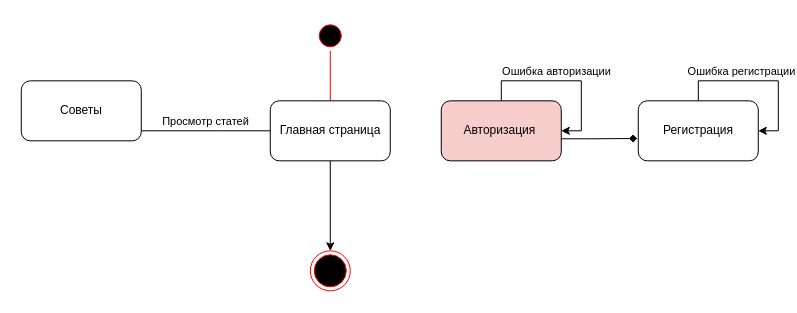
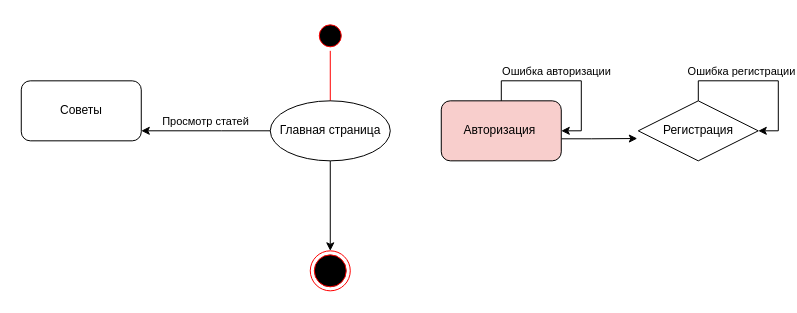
edge "Советы" -- "Главная страница": arrowhead none -> classic
node "Главная страница": shape rounded rectangle -> ellipse
node "Регистрация": shape rounded rectangle -> diamond
edge "Авторизация" -> "Регистрация": arrowhead diamond -> classic
